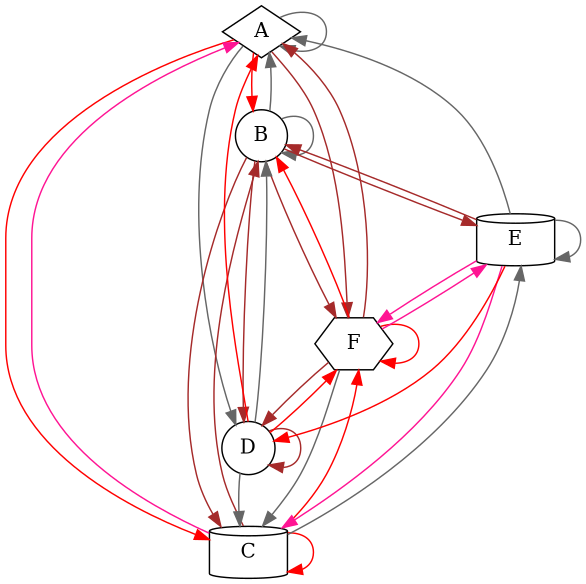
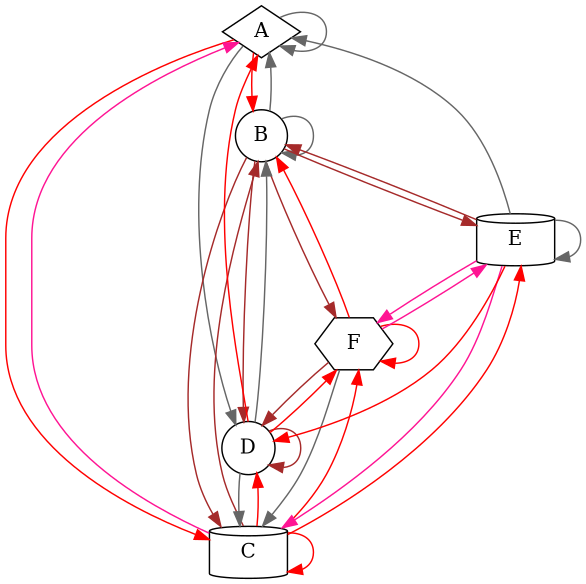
edge "F" -> "A": removed
edge "A" -> "F": removed
edge "C" -> "E": color gray40 -> red
edge "C" -> "D": added
